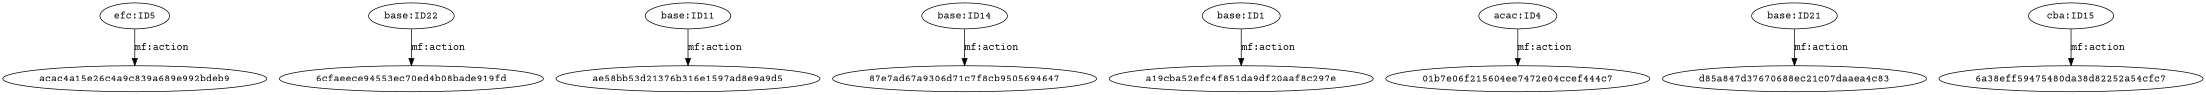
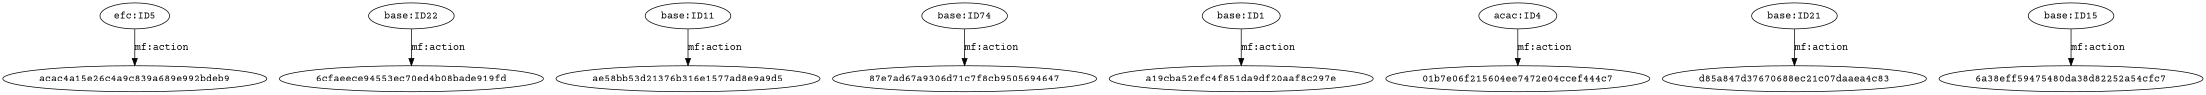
node "base:ID14": label "base:ID14" -> "base:ID74"
node "cba:ID15": label "cba:ID15" -> "base:ID15"
node "ae58bb53d21376b316e1597ad8e9a9d5": label "ae58bb53d21376b316e1597ad8e9a9d5" -> "ae58bb53d21376b316e1577ad8e9a9d5"
